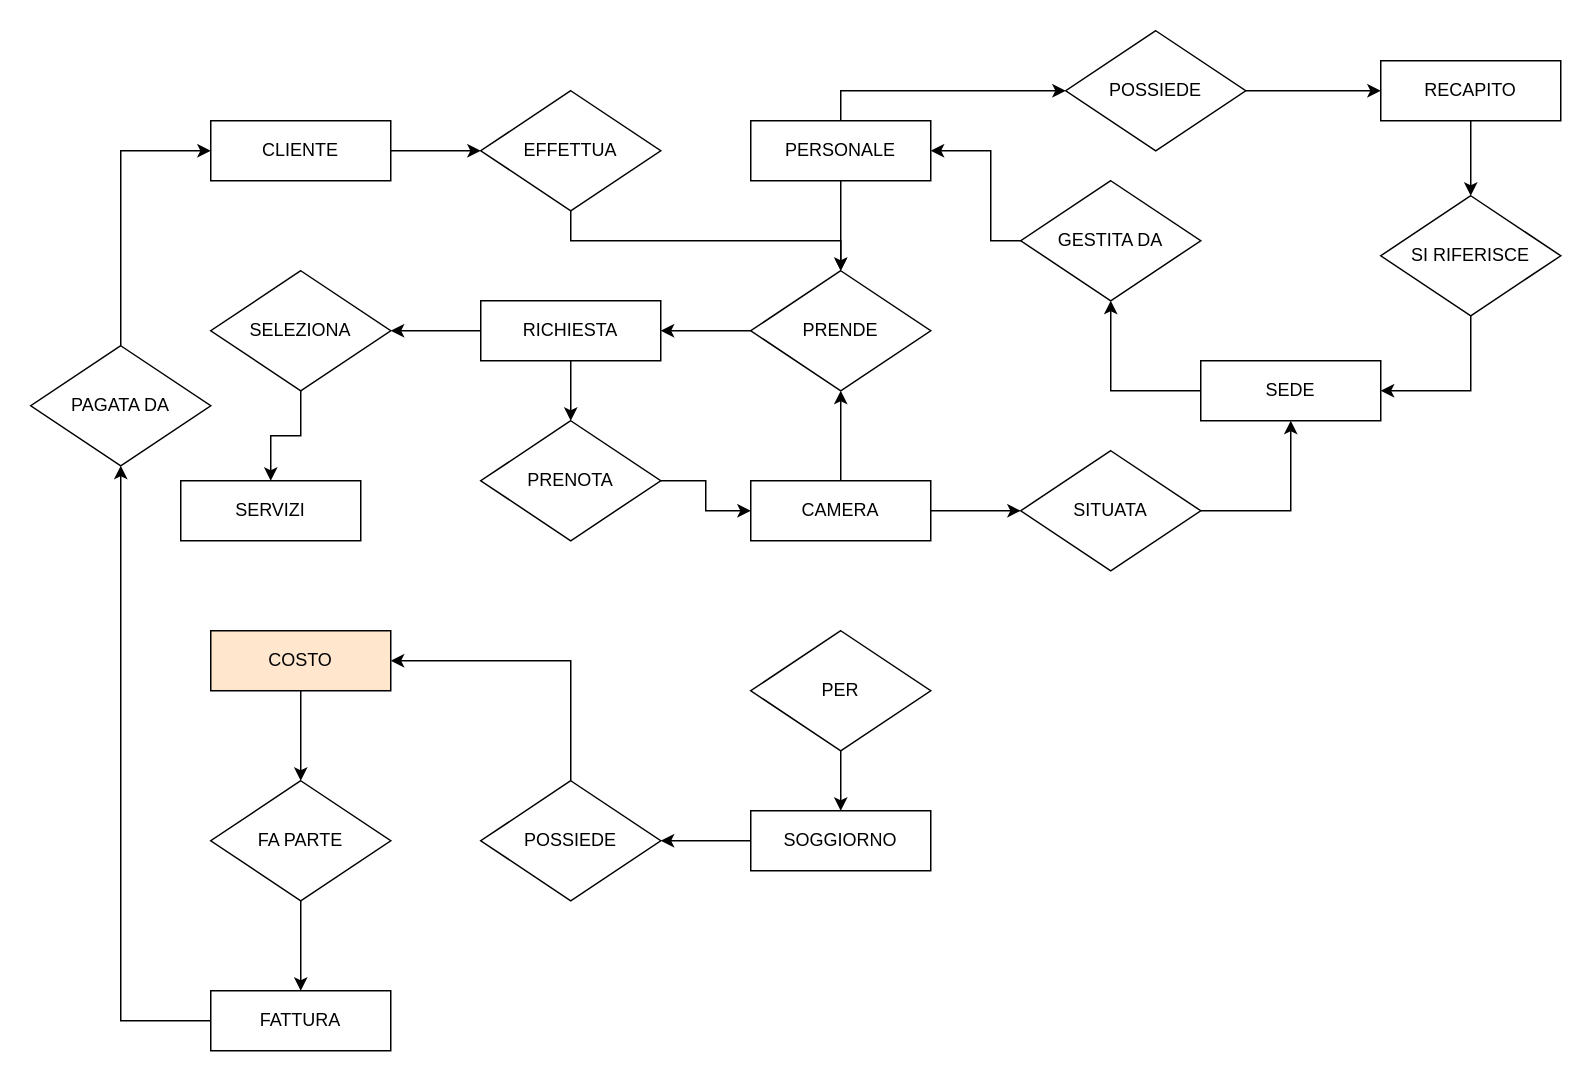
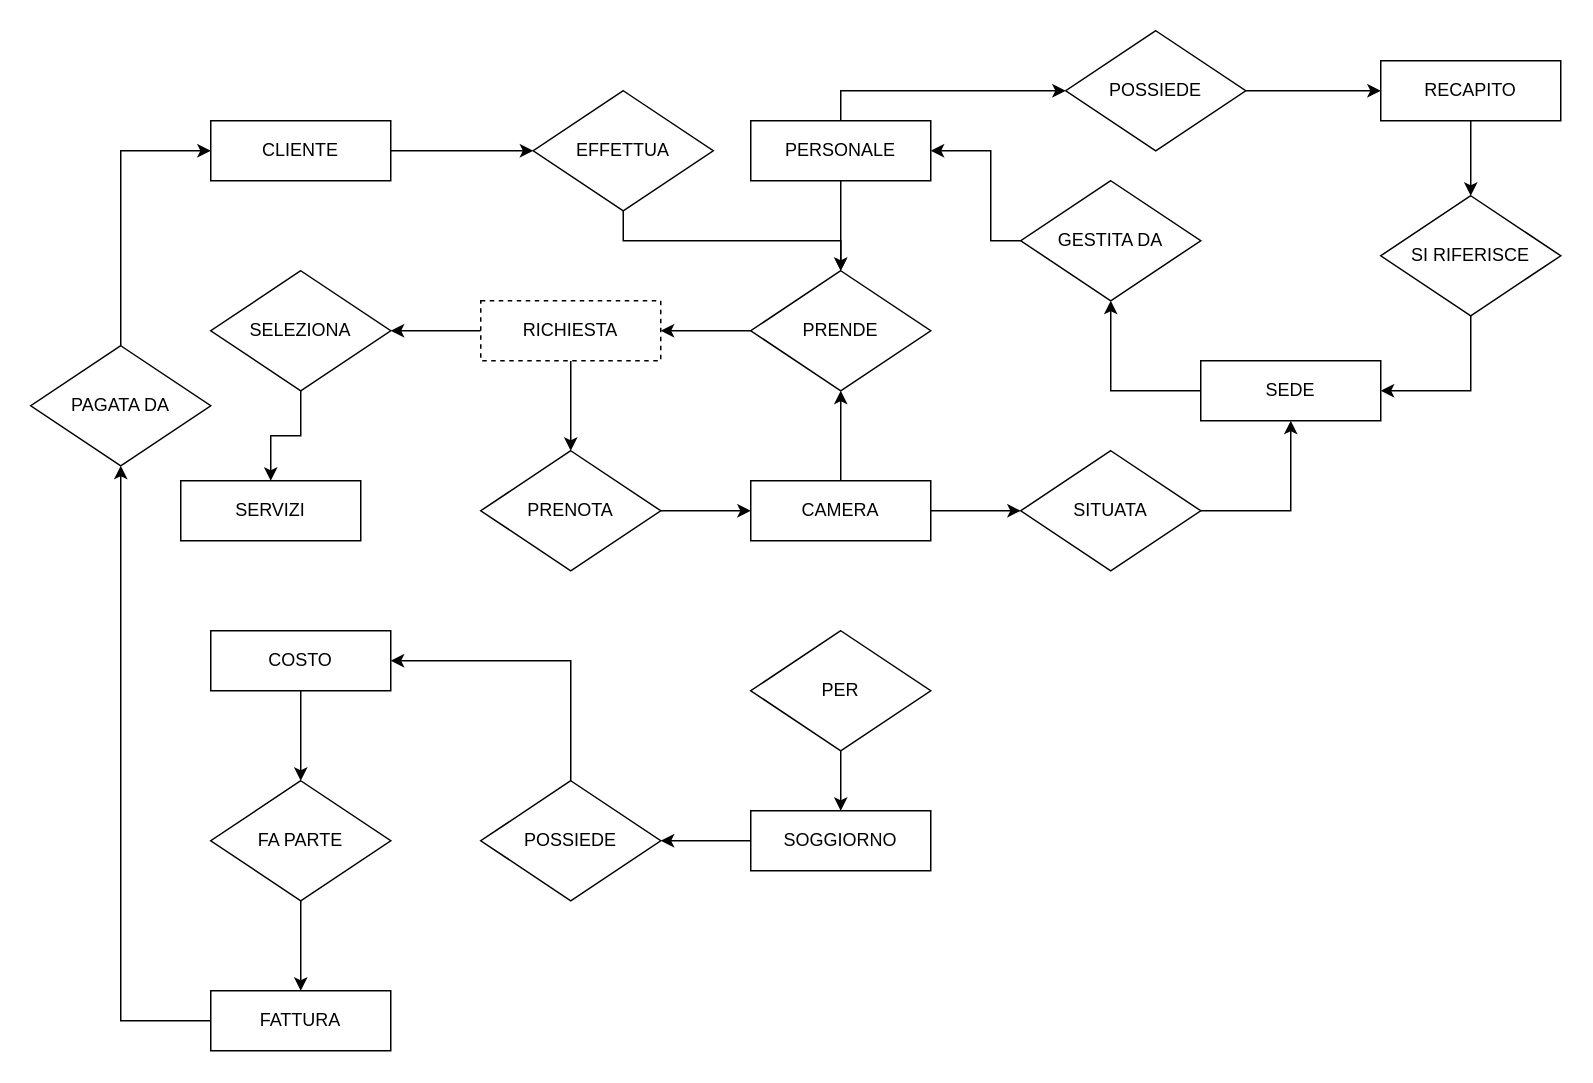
node "EFFETTUA": moved (571, 151) -> (623, 151)
node "RICHIESTA": style solid -> dashed
node "PRENOTA": moved (571, 481) -> (571, 511)
node "COSTO": fillcolor #ffe6cc -> #ffffff
